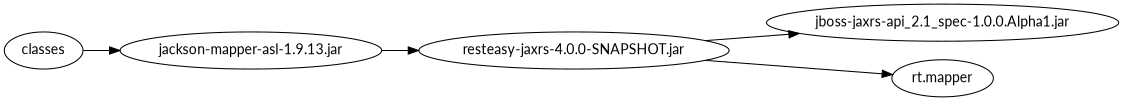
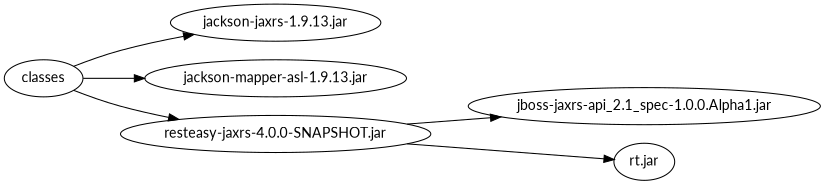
node "jackson-jaxrs-1.9.13.jar": added
edge "jackson-mapper-asl-1.9.13.jar" -> "resteasy-jaxrs-4.0.0-SNAPSHOT.jar": now "classes" -> "resteasy-jaxrs-4.0.0-SNAPSHOT.jar"
node "rt.mapper": label "rt.mapper" -> "rt.jar"
